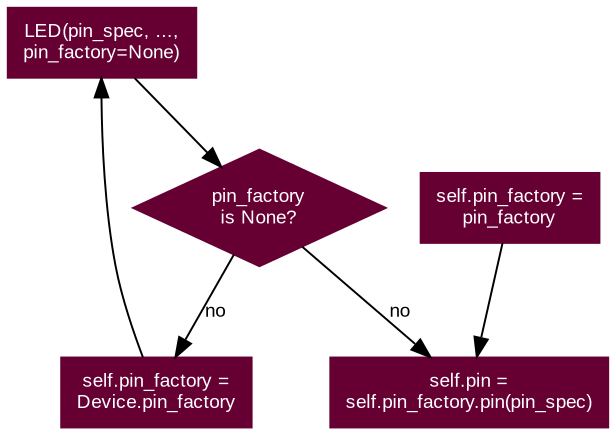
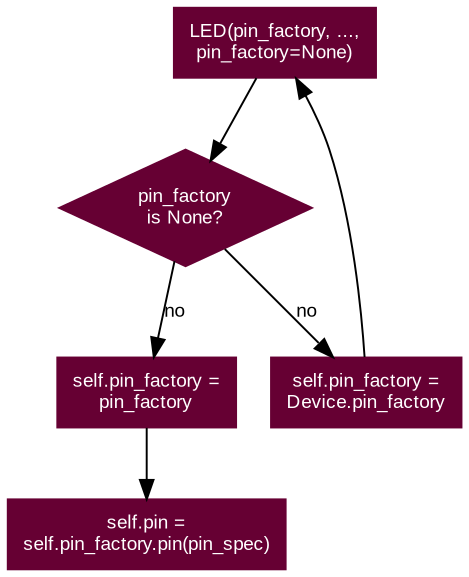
node "LED(pin_spec, ..., pin_factory=None)": label "LED(pin_spec, ..., pin_factory=None)" -> "LED(pin_factory, ..., pin_factory=None)"
edge "pin_factory is None?" -> "self.pin = self.pin_factory.pin(pin_spec)": now "pin_factory is None?" -> "self.pin_factory = pin_factory"
